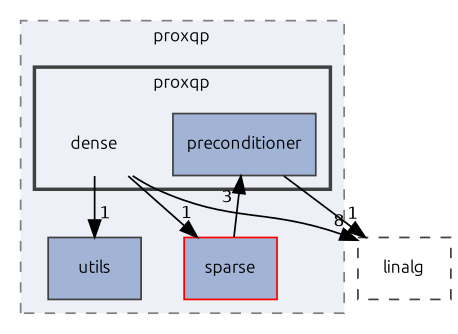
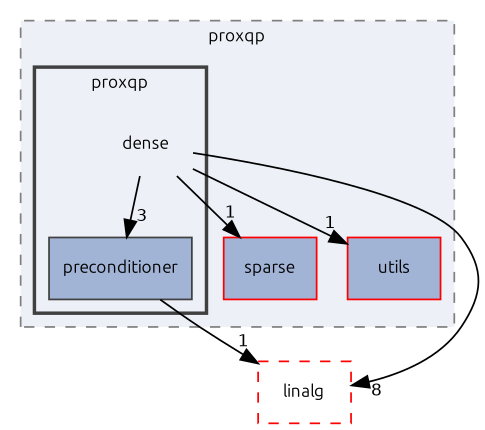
edge "sparse" -> "preconditioner": now "dense" -> "preconditioner"
node "utils": color grey25 -> red
node "linalg": color grey25 -> red
